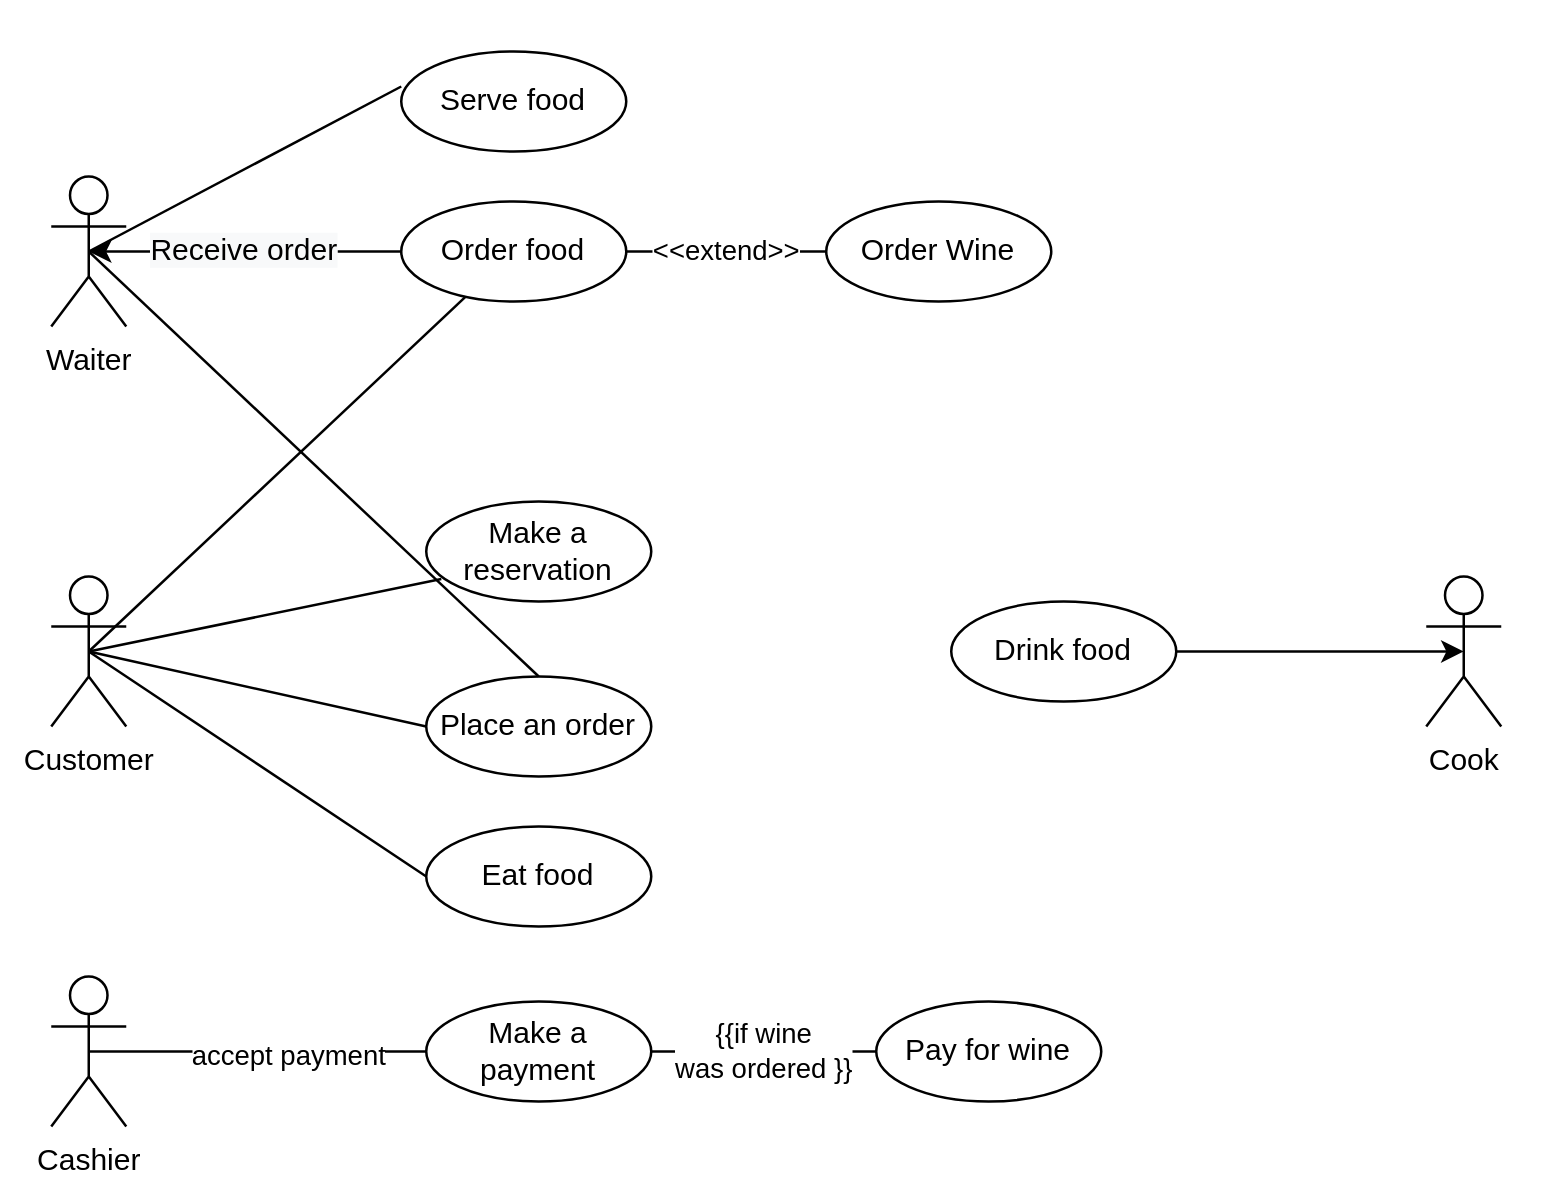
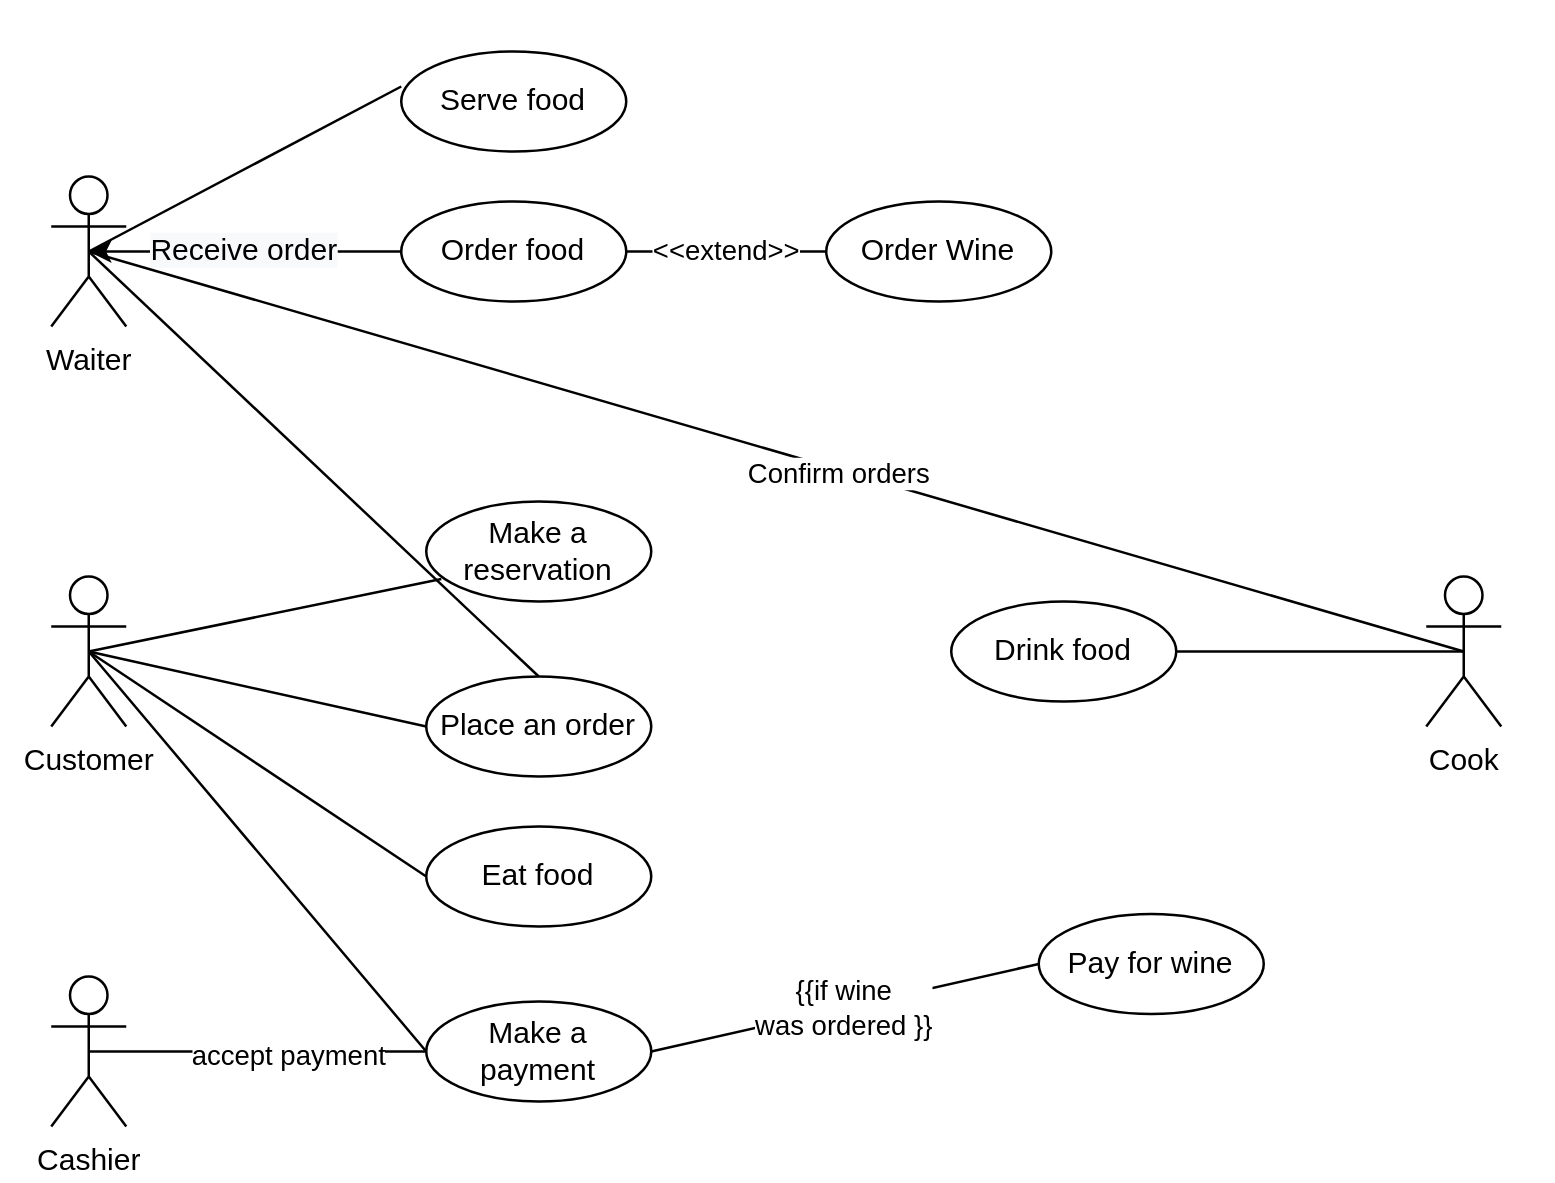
edge "Order food" -- "Customer": now "Make a payment" -- "Customer"
edge "Waiter" -- "Cook": added, label "Confirm orders"
edge "Drink food" -> "Cook": arrowhead classic -> none
node "Pay for wine": moved (989, 1051) -> (1151, 964)
